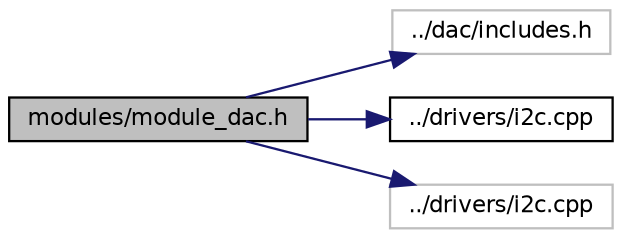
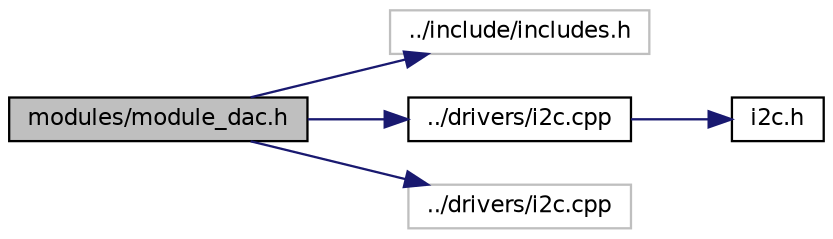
node "../dac/includes.h": label "../dac/includes.h" -> "../include/includes.h"
node "i2c.h": added
